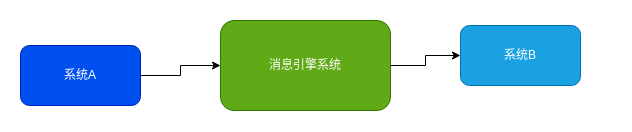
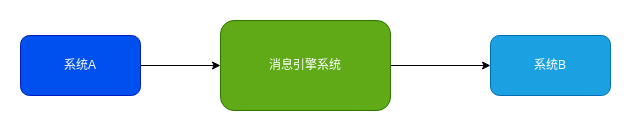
node "系统B": moved (521, 56) -> (551, 66)
node "系统A": moved (81, 76) -> (81, 66)
